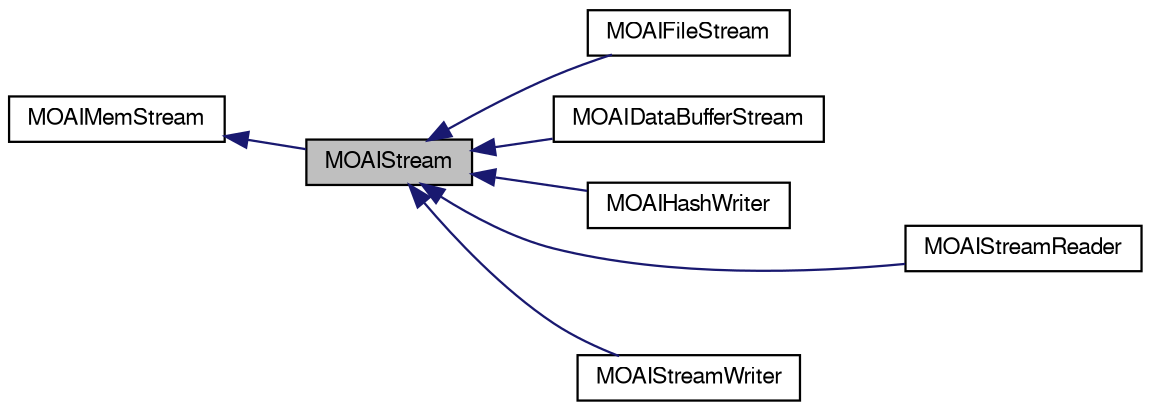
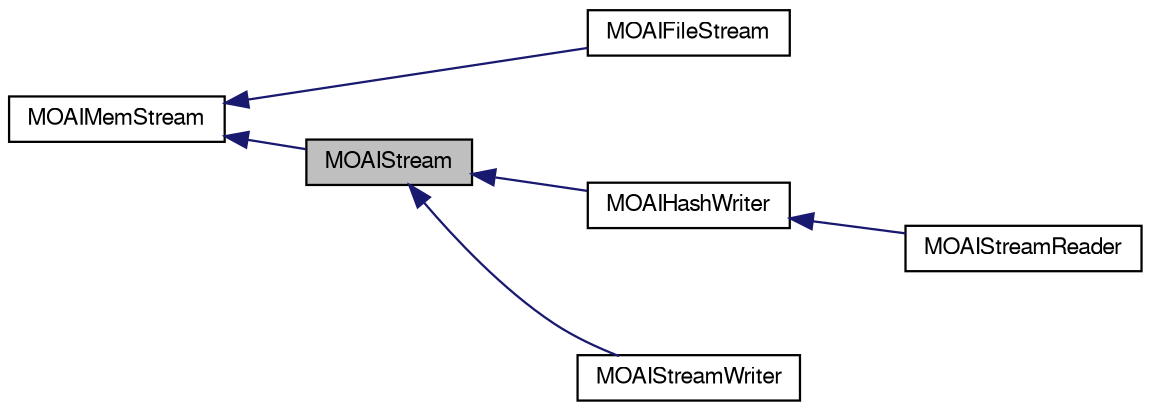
edge "MOAIFileStream" -> "MOAIStream": now "MOAIFileStream" -> "MOAIMemStream"
node "MOAIDataBufferStream": removed
edge "MOAIStreamReader" -> "MOAIStream": now "MOAIStreamReader" -> "MOAIHashWriter"
